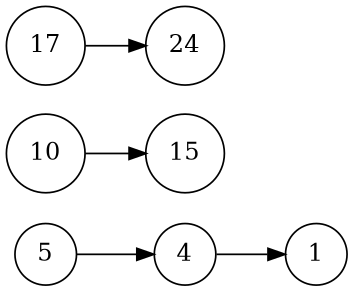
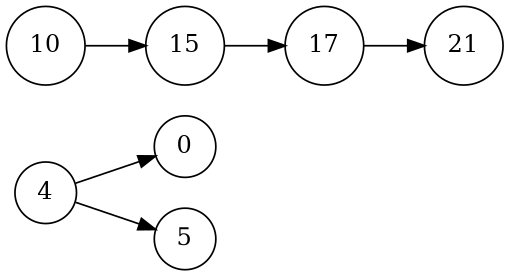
node "24": label "24" -> "21"
edge "15" -> "17": added
edge "5" -> "4": reversed
node "1": label "1" -> "0"
